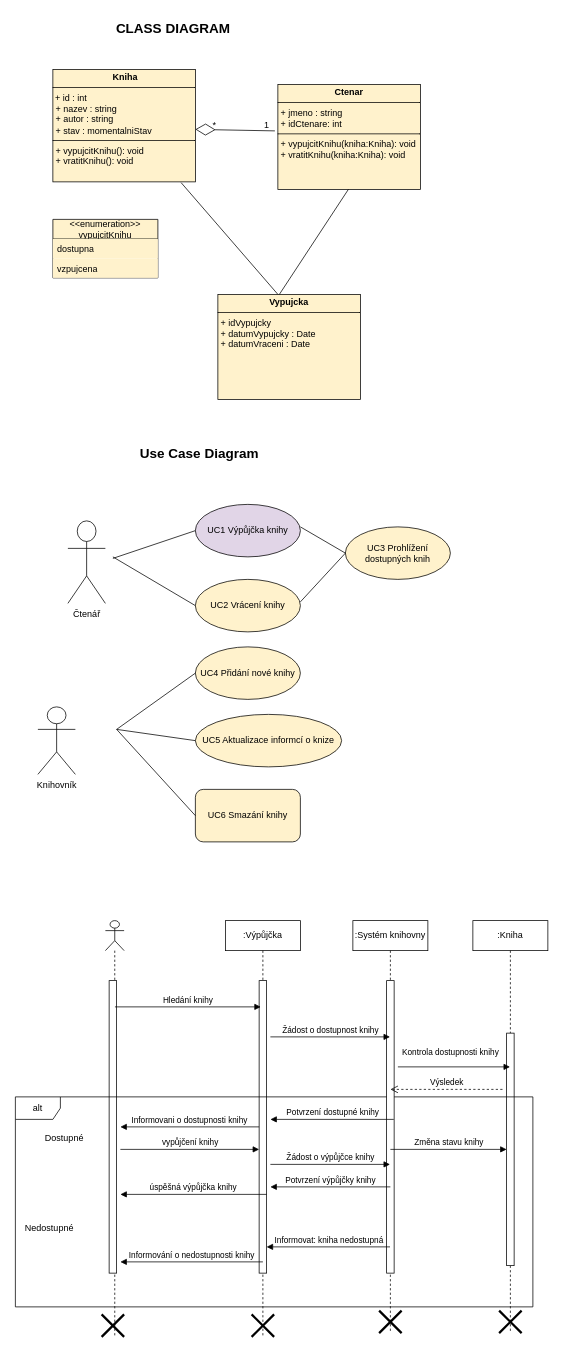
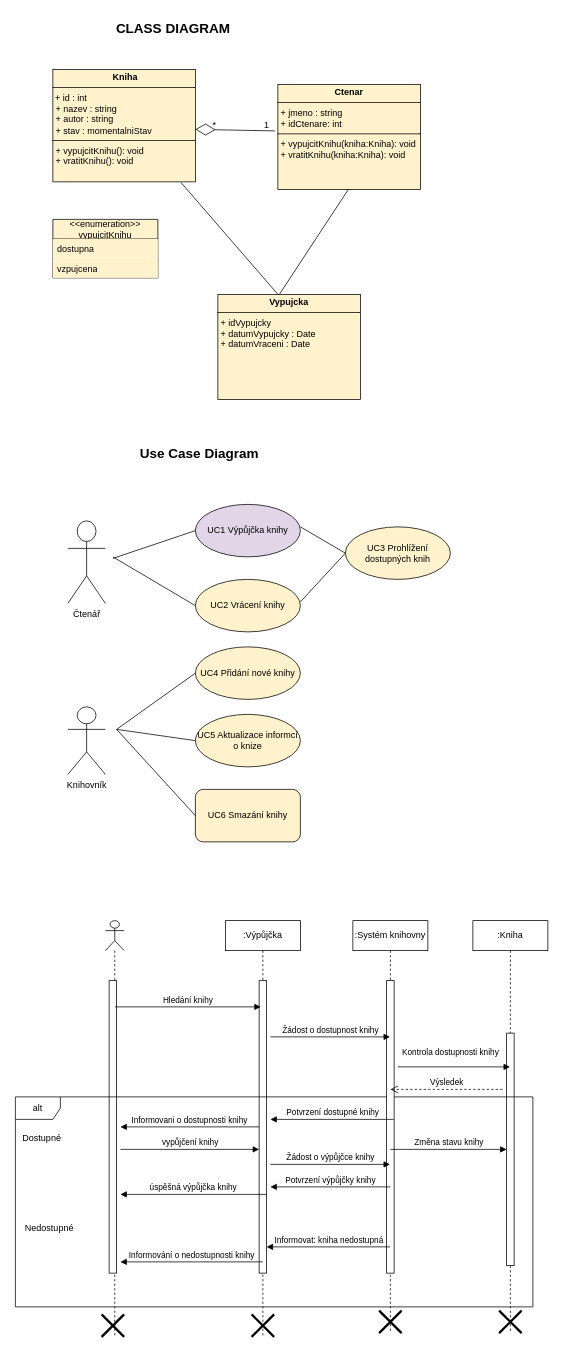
node "Knihovník": moved (57, 741) -> (87, 741)
node "UC5 Aktualizace informcí o knize": size 146x53 -> 105x53
node "Dostupné": moved (64, 1138) -> (42, 1138)
